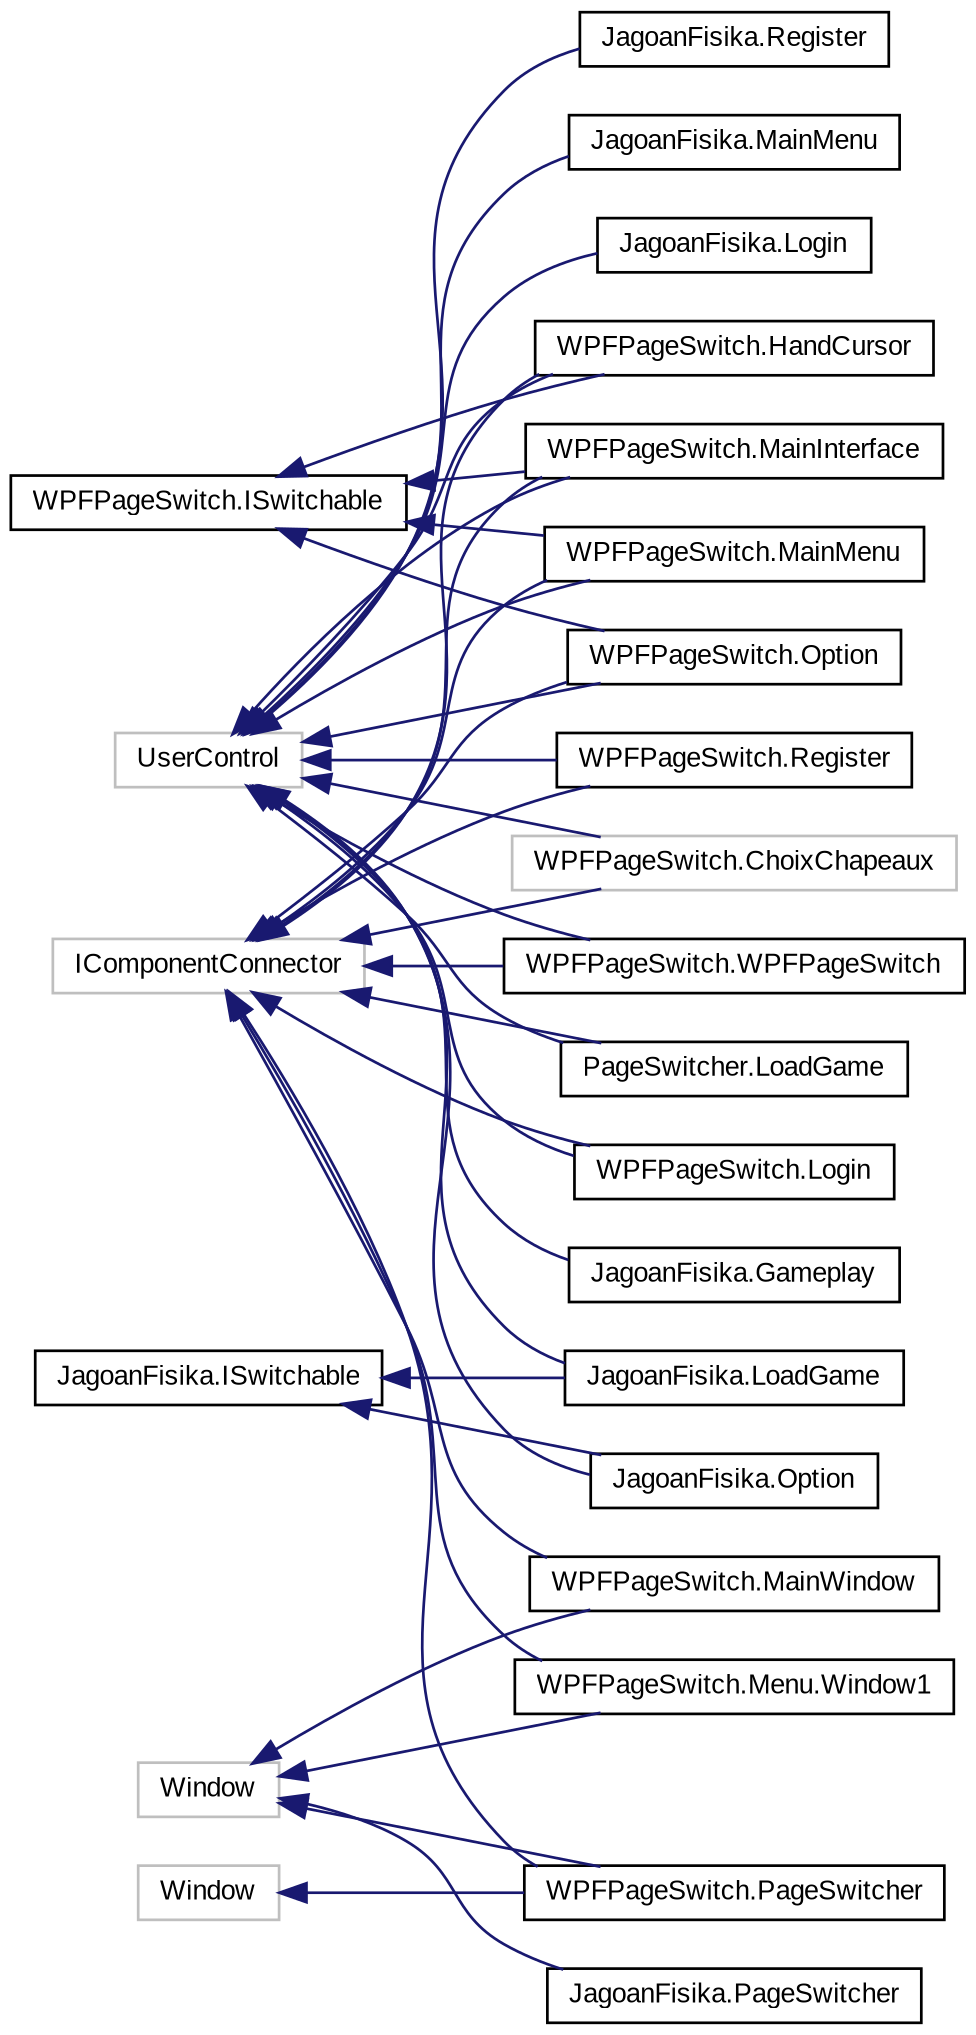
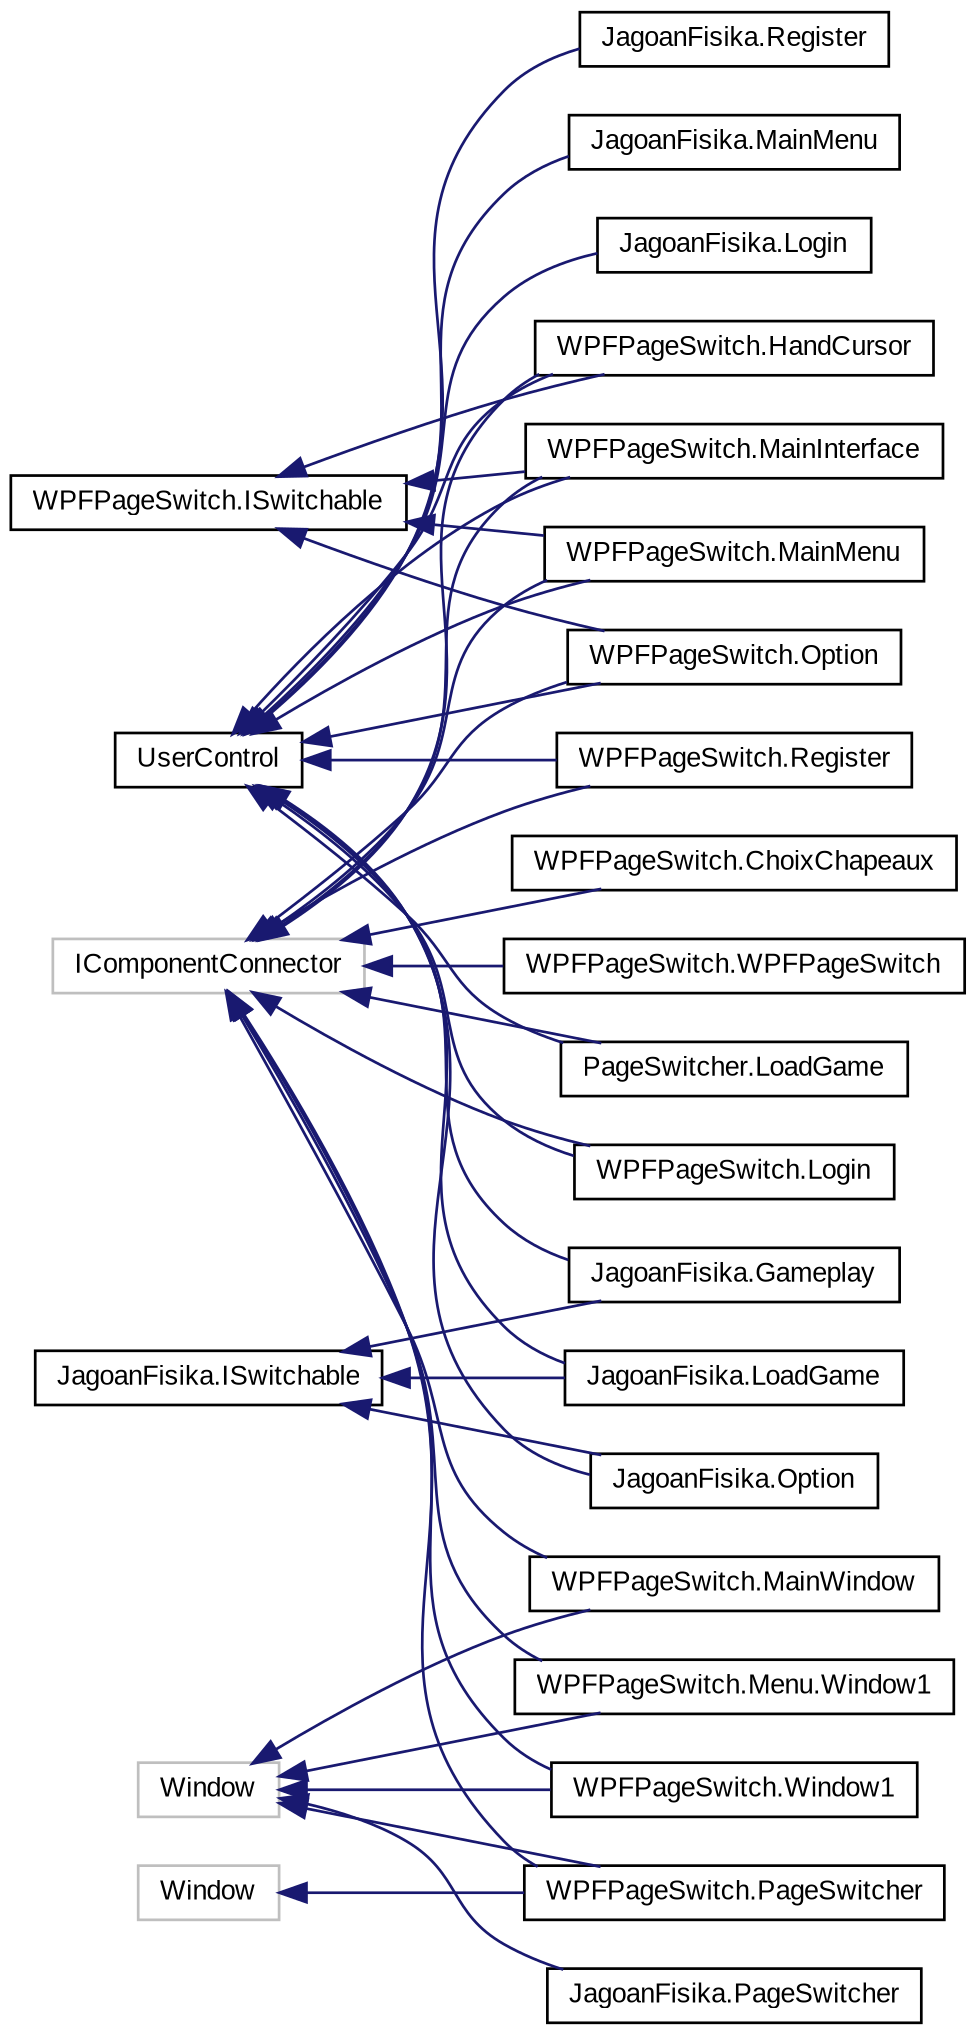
node "UserControl": color grey75 -> black
edge "WPFPageSwitch.ChoixChapeaux" -> "UserControl": removed
node "WPFPageSwitch.ChoixChapeaux": color grey75 -> black
edge "WPFPageSwitch.WPFPageSwitch" -> "UserControl": removed
edge "JagoanFisika.Gameplay" -> "JagoanFisika.ISwitchable": added
node "WPFPageSwitch.Window1": added
